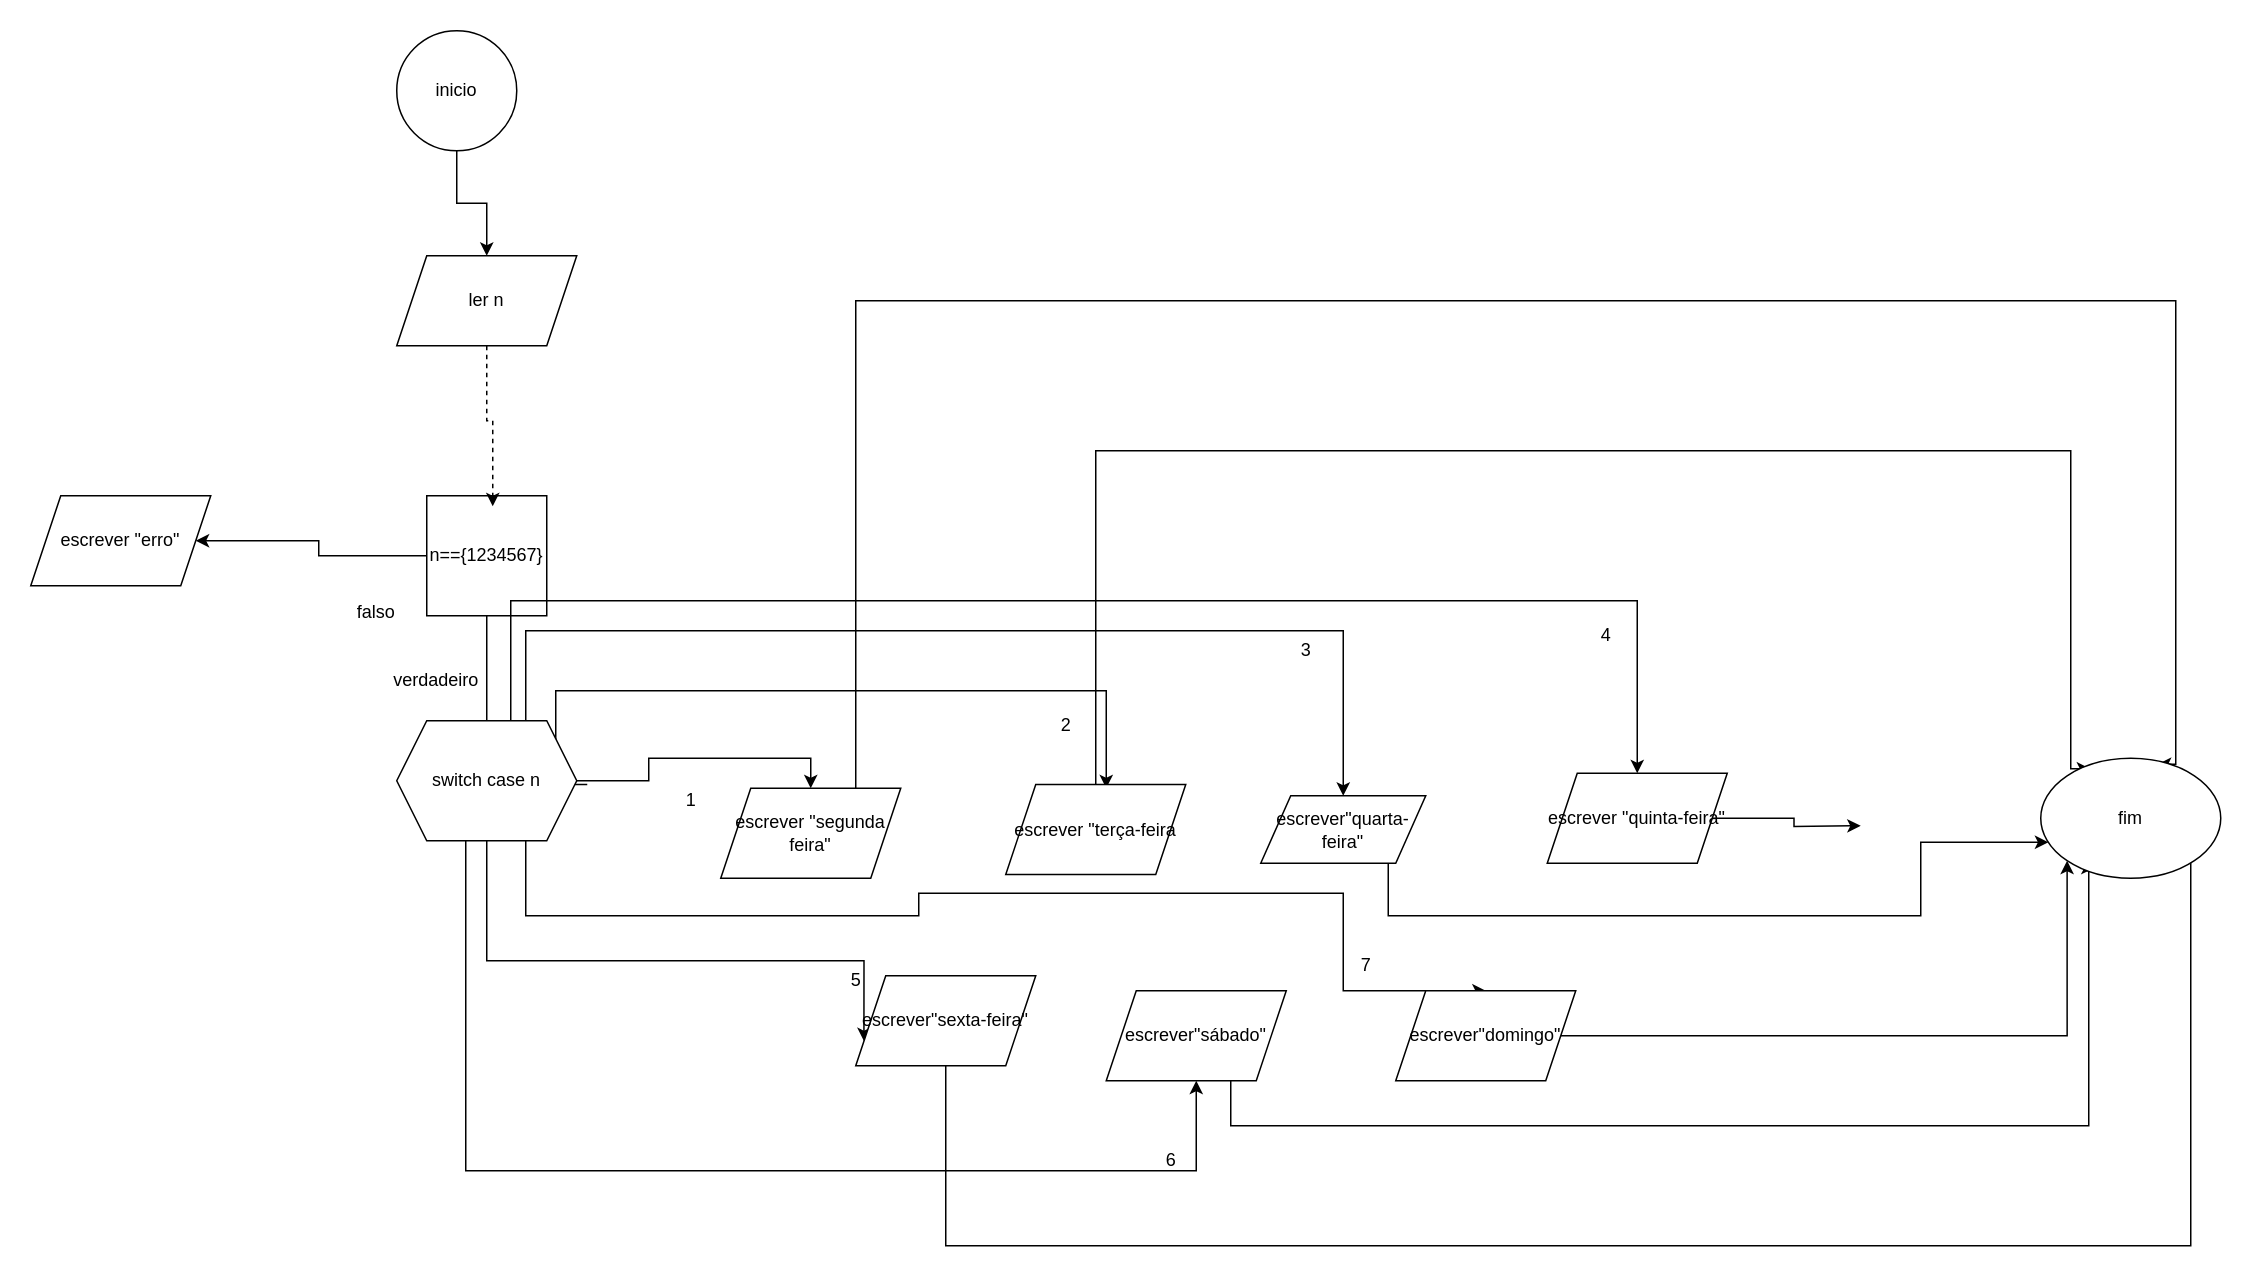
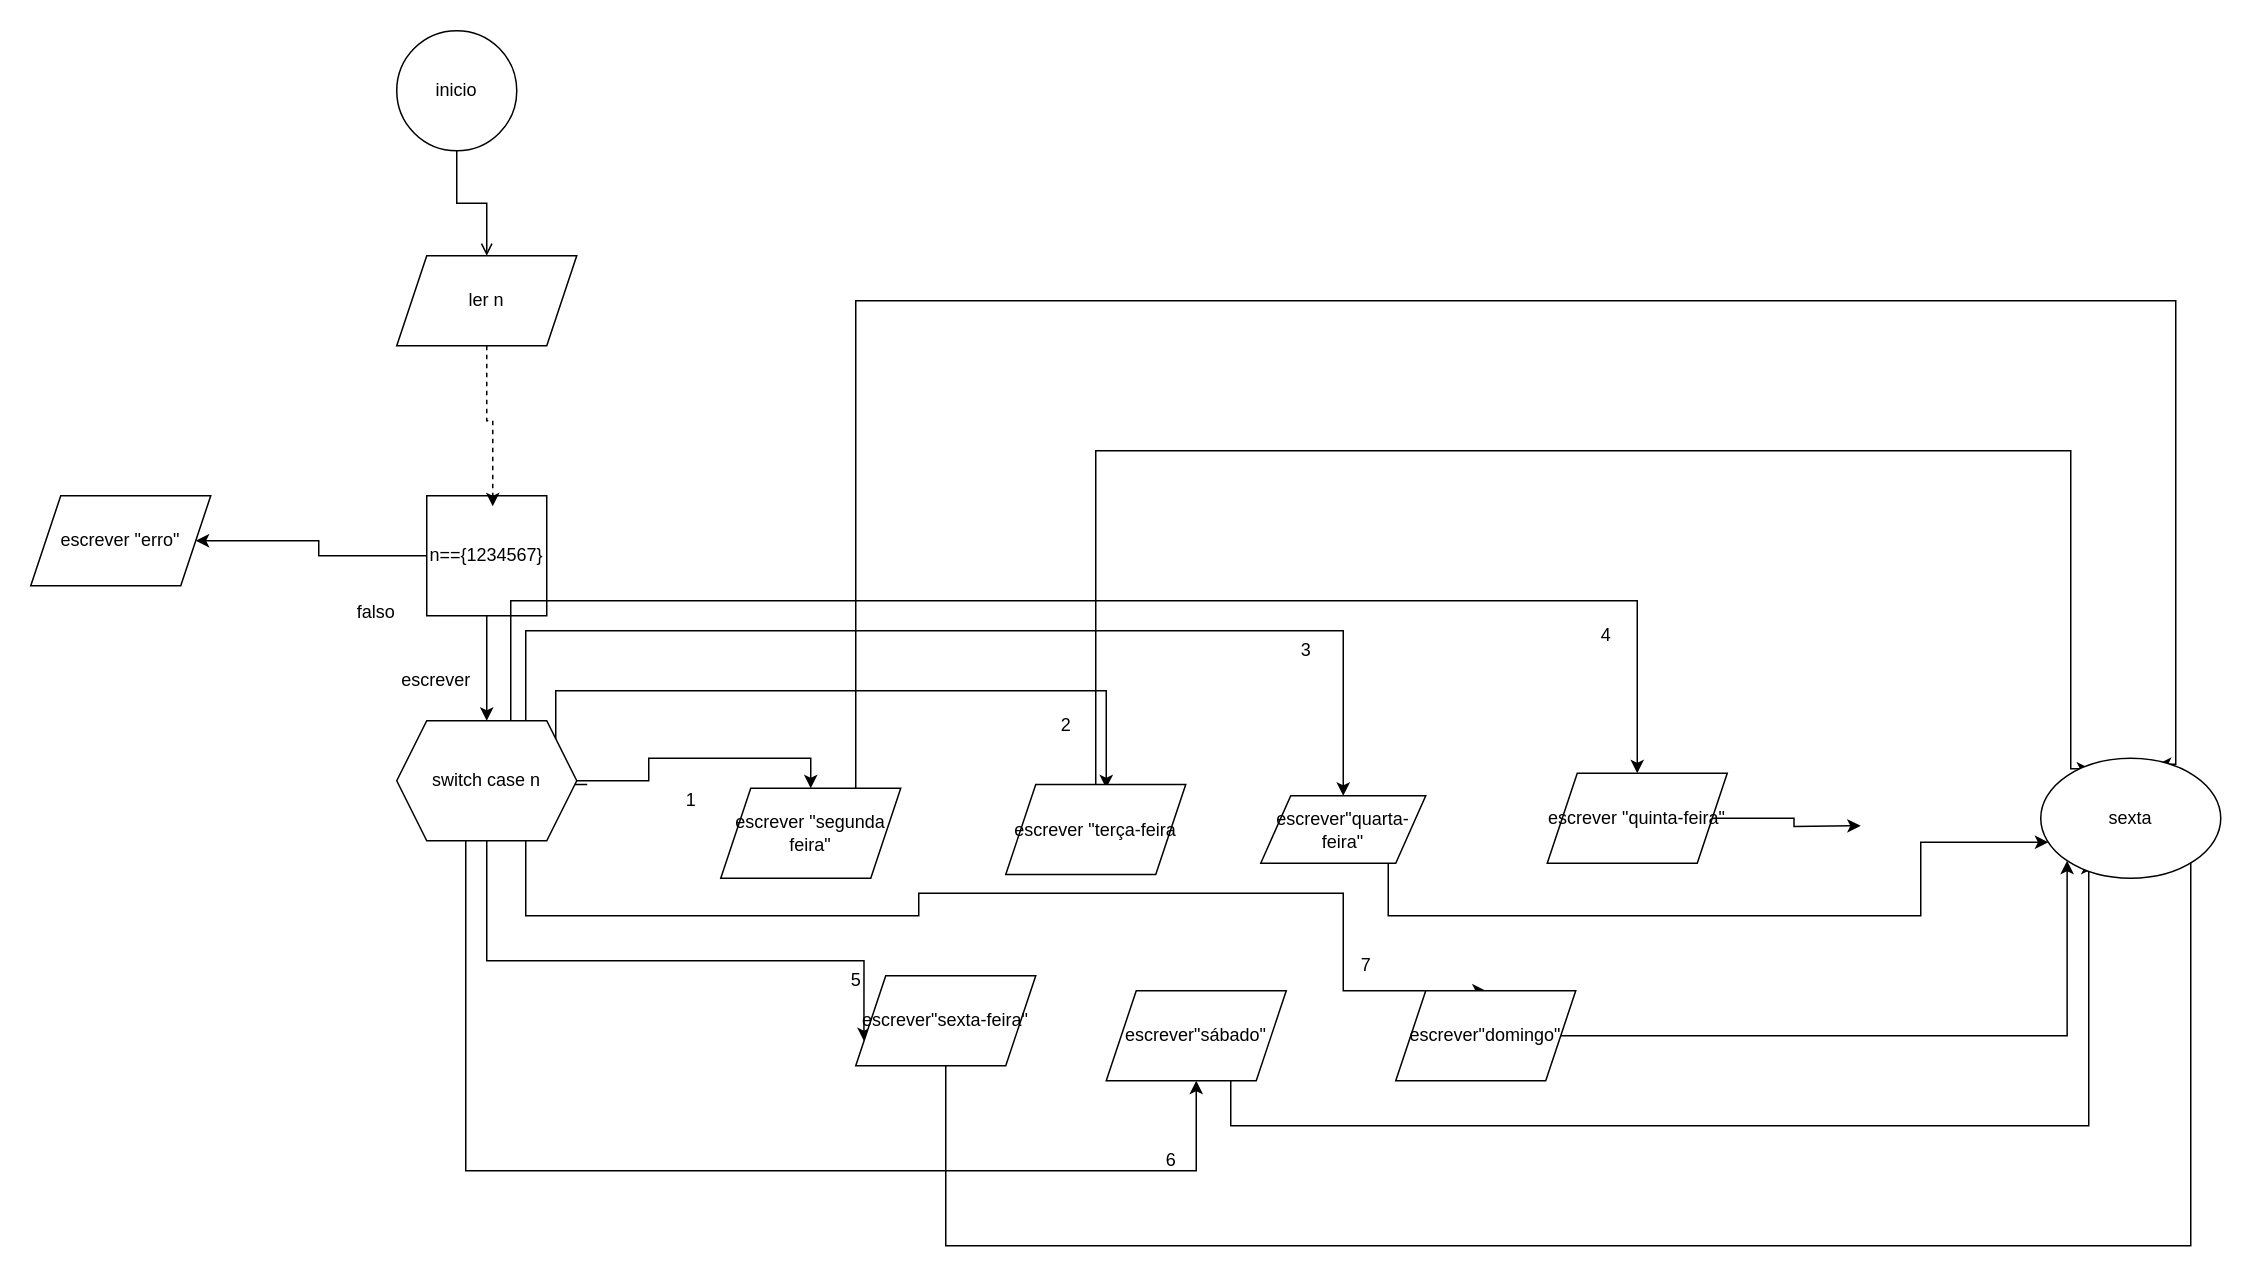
edge "inicio" -> "ler n": arrowhead classic -> open
node "verdadeiro": label "verdadeiro" -> "escrever"
edge "n=={1234567}" -- "switch case n": arrowhead none -> classic
node "fim": label "fim" -> "sexta"
